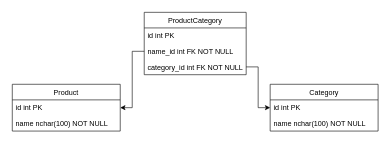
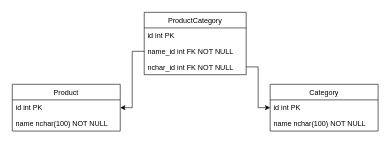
node "category_id int FK NOT NULL": label "category_id int FK NOT NULL" -> "nchar_id int FK NOT NULL"
